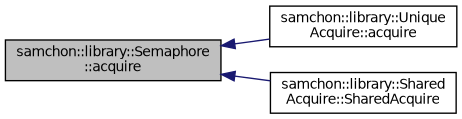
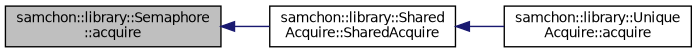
edge "samchon::library::Unique Acquire::acquire" -> "samchon::library::Semaphore ::acquire": now "samchon::library::Unique Acquire::acquire" -> "samchon::library::Shared Acquire::SharedAcquire"
